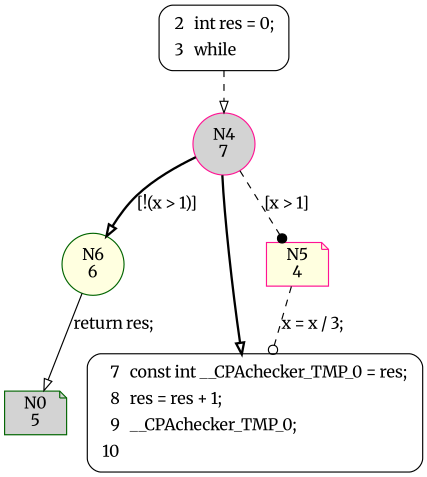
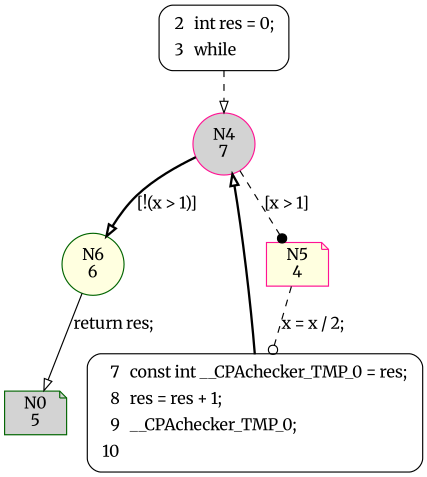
edge "N4 7" -> "7": reversed
edge "N5 4" -> "7": label "x = x / 3;" -> "x = x / 2;"
